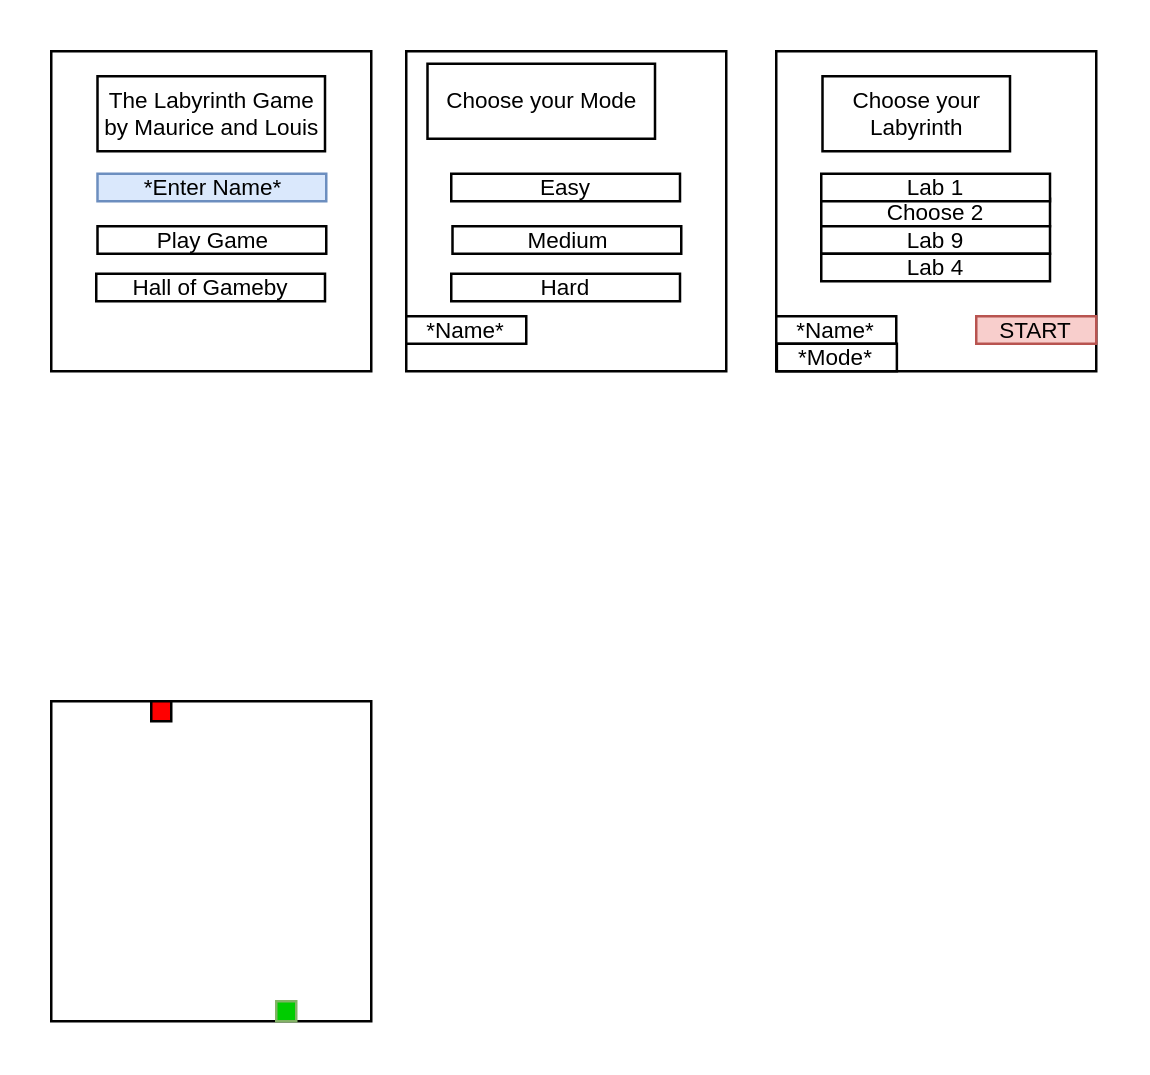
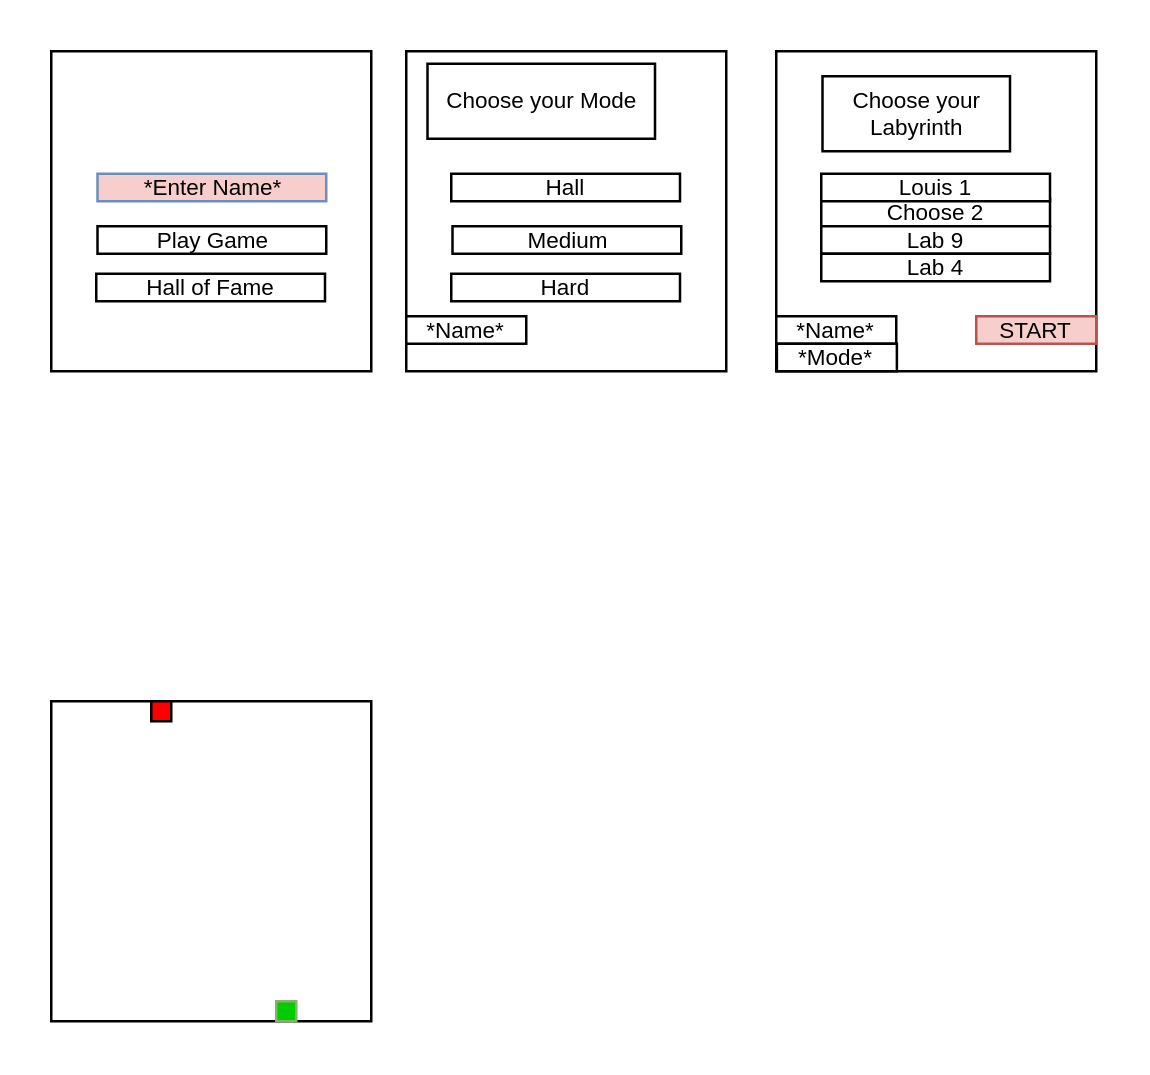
node "The Labyrinth Gameby Maurice and Louis": removed
node "*Enter Name*": fillcolor #dae8fc -> #f8cecc
node "Easy": label "Easy" -> "Hall"
node "Lab 1": label "Lab 1" -> "Louis 1"
node "Hall of Gameby": label "Hall of Gameby" -> "Hall of Fame"
